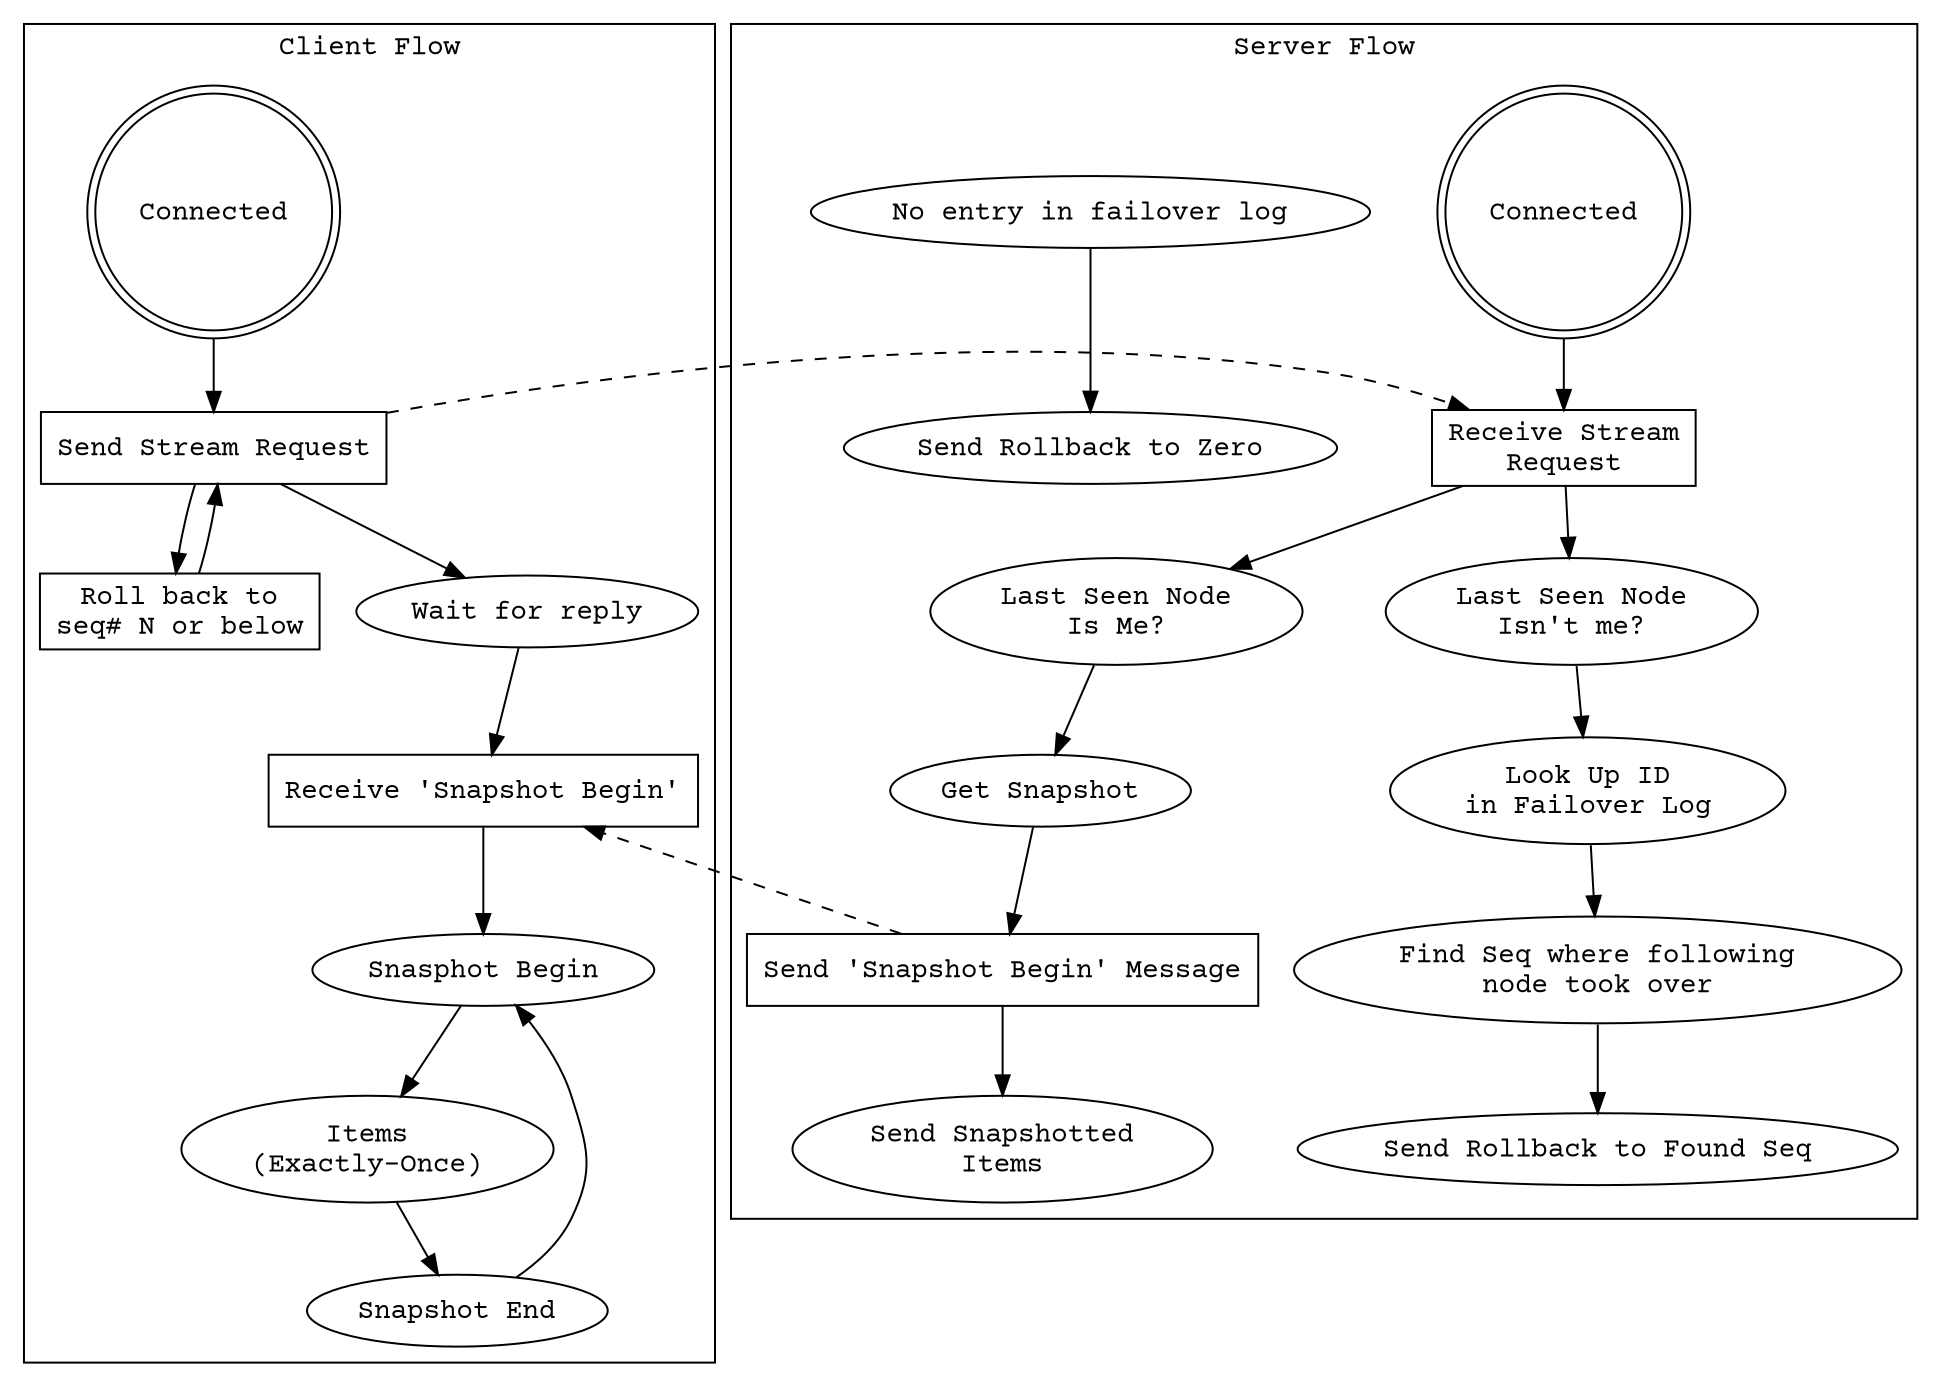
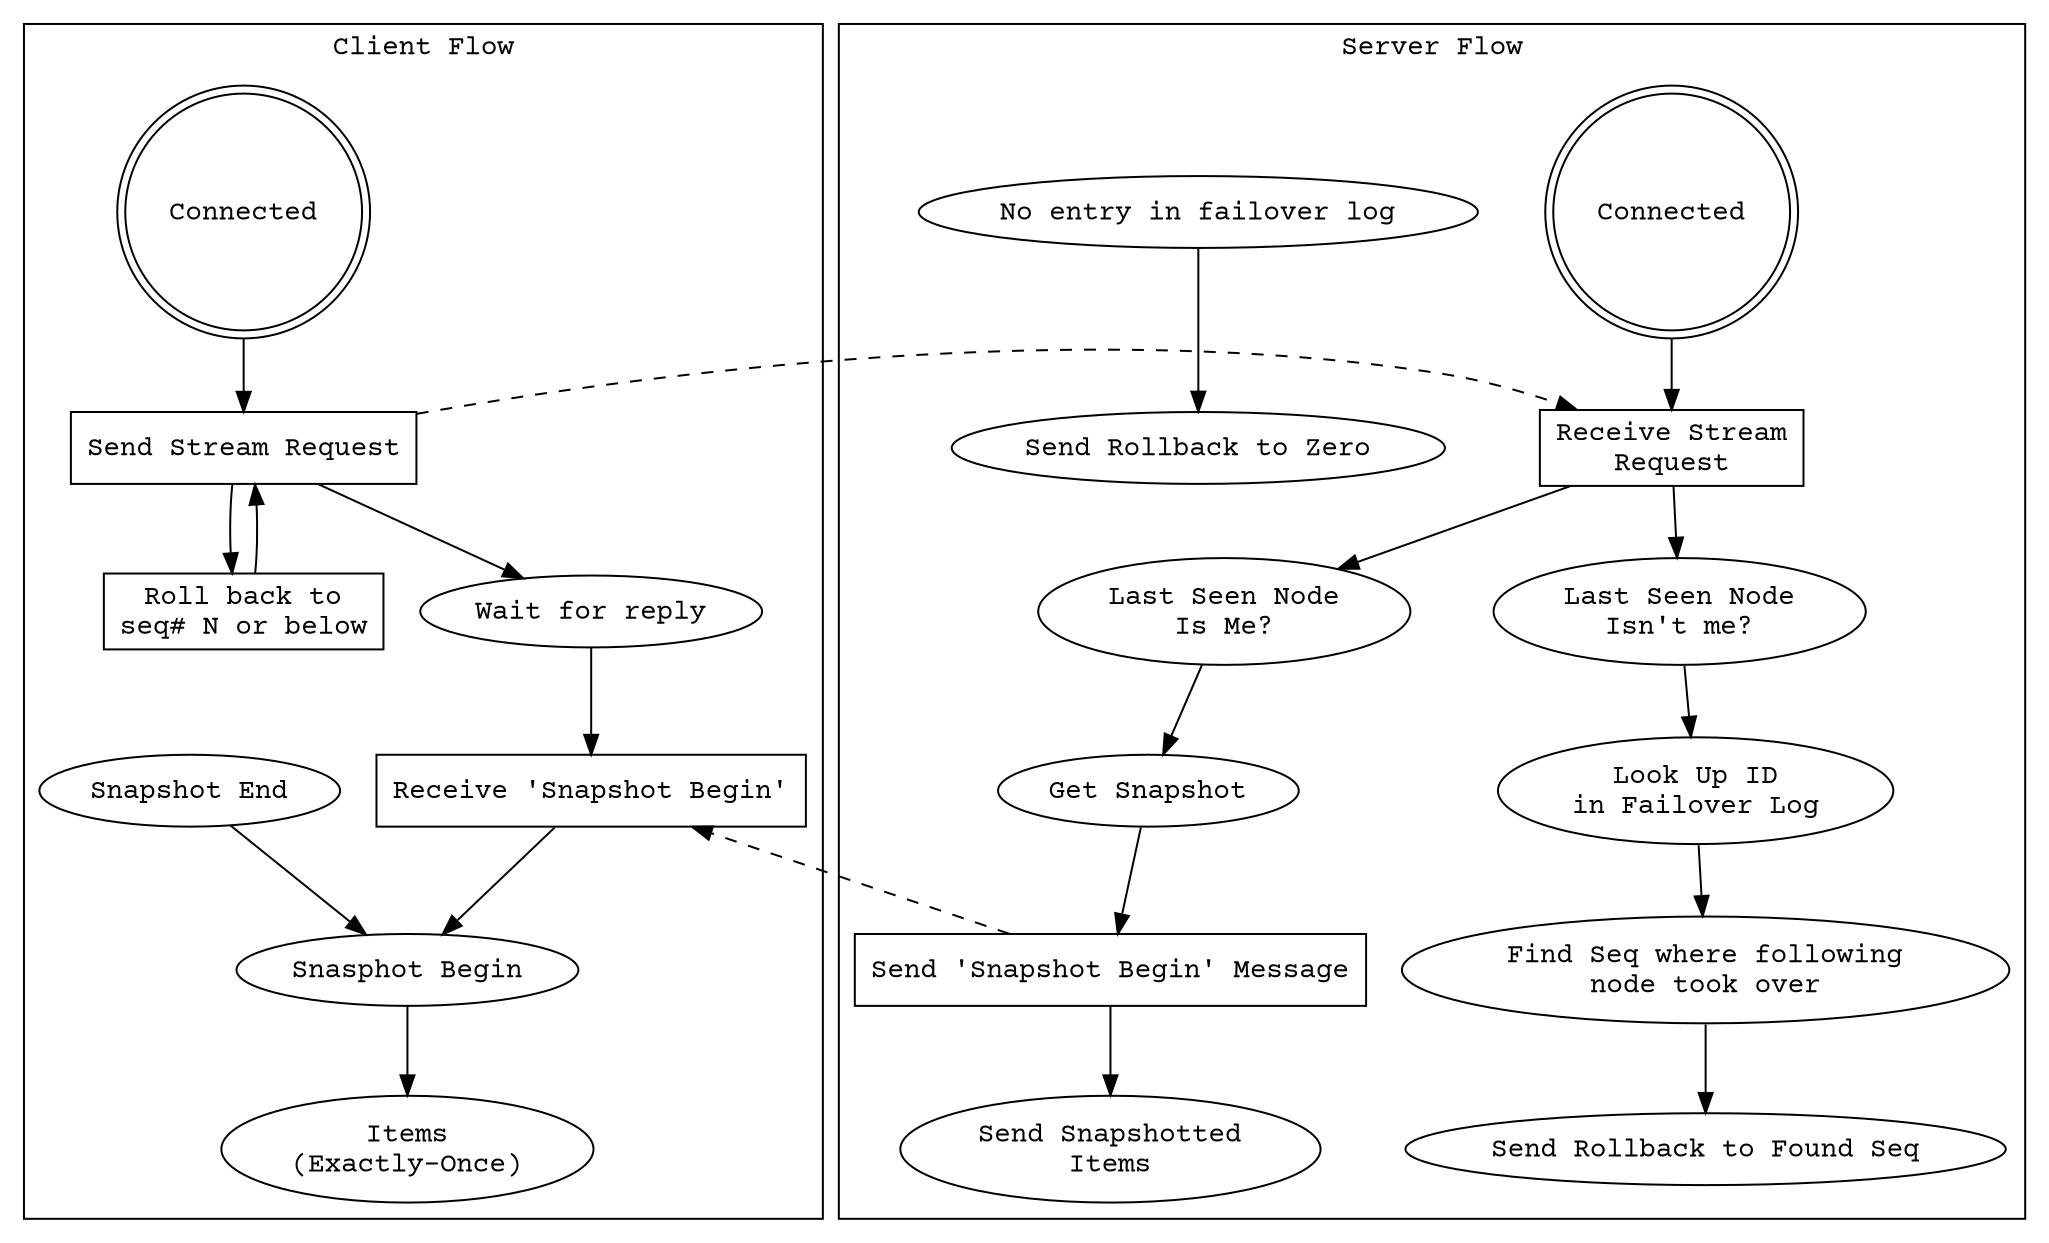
edge "Items (Exactly-Once)" -> "Snapshot End": removed
